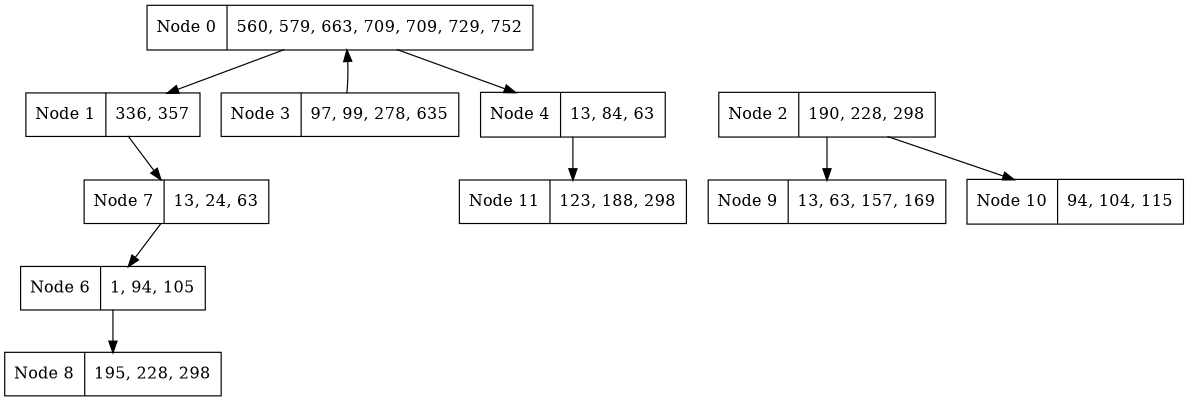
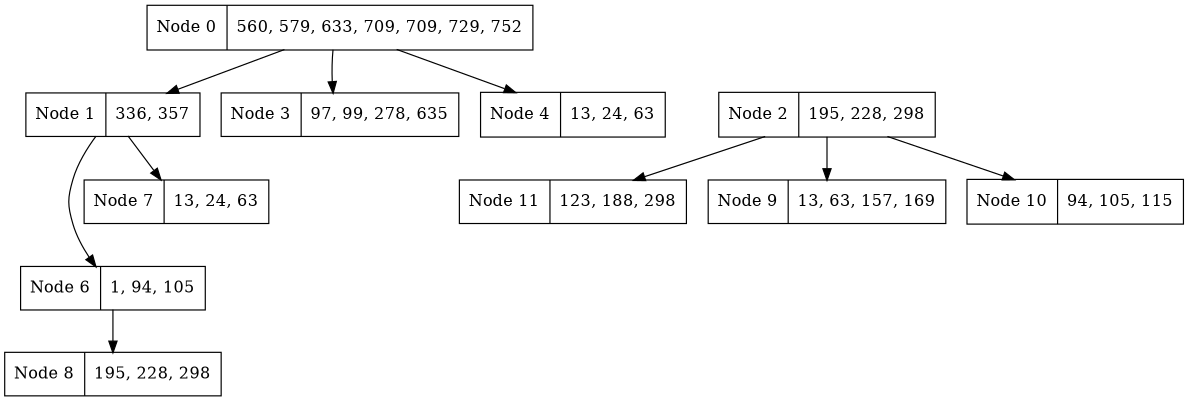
node "Node 0": text "560, 579, 663, 709, 709, 729, 752" -> "560, 579, 633, 709, 709, 729, 752"
edge "Node 3" -> "Node 0": reversed
node "Node 4": text "13, 84, 63" -> "13, 24, 63"
node "Node 2": text "190, 228, 298" -> "195, 228, 298"
edge "Node 4" -> "Node 11": now "Node 2" -> "Node 11"
node "Node 10": text "94, 104, 115" -> "94, 105, 115"
edge "Node 7" -> "Node 6": now "Node 1" -> "Node 6"
